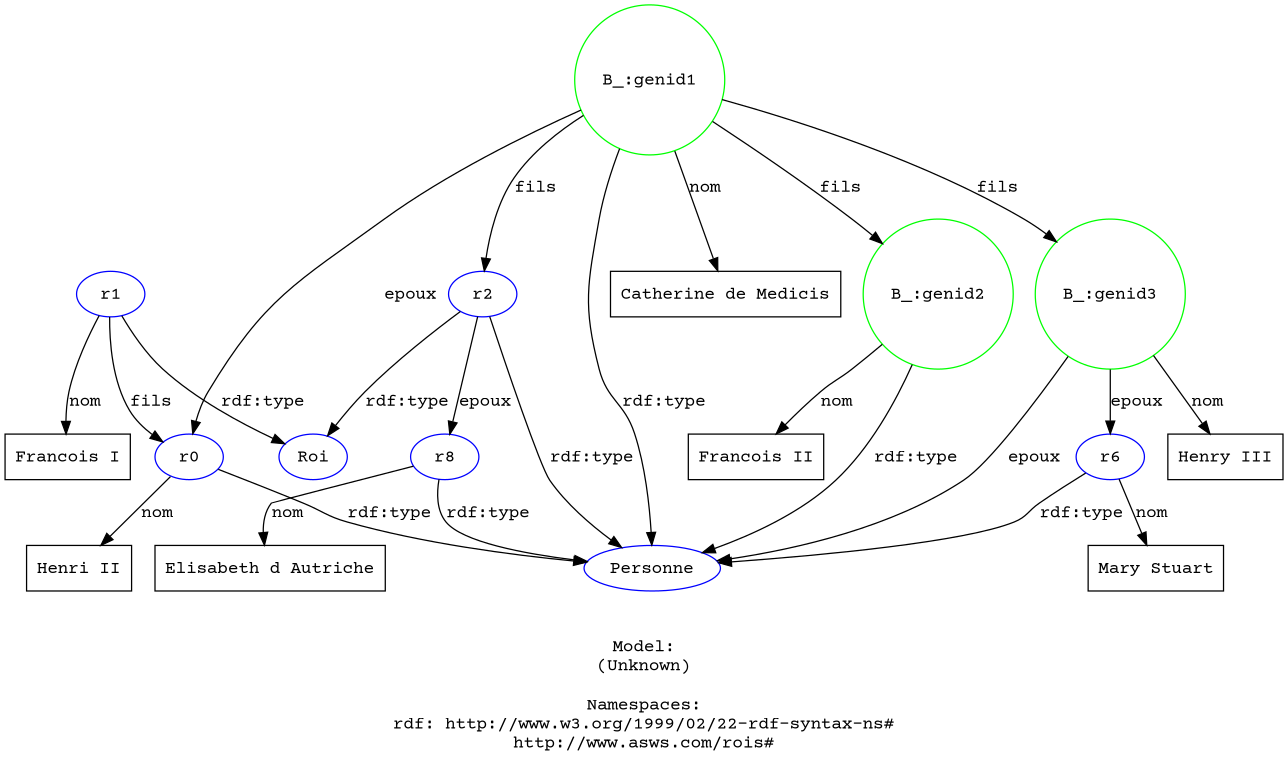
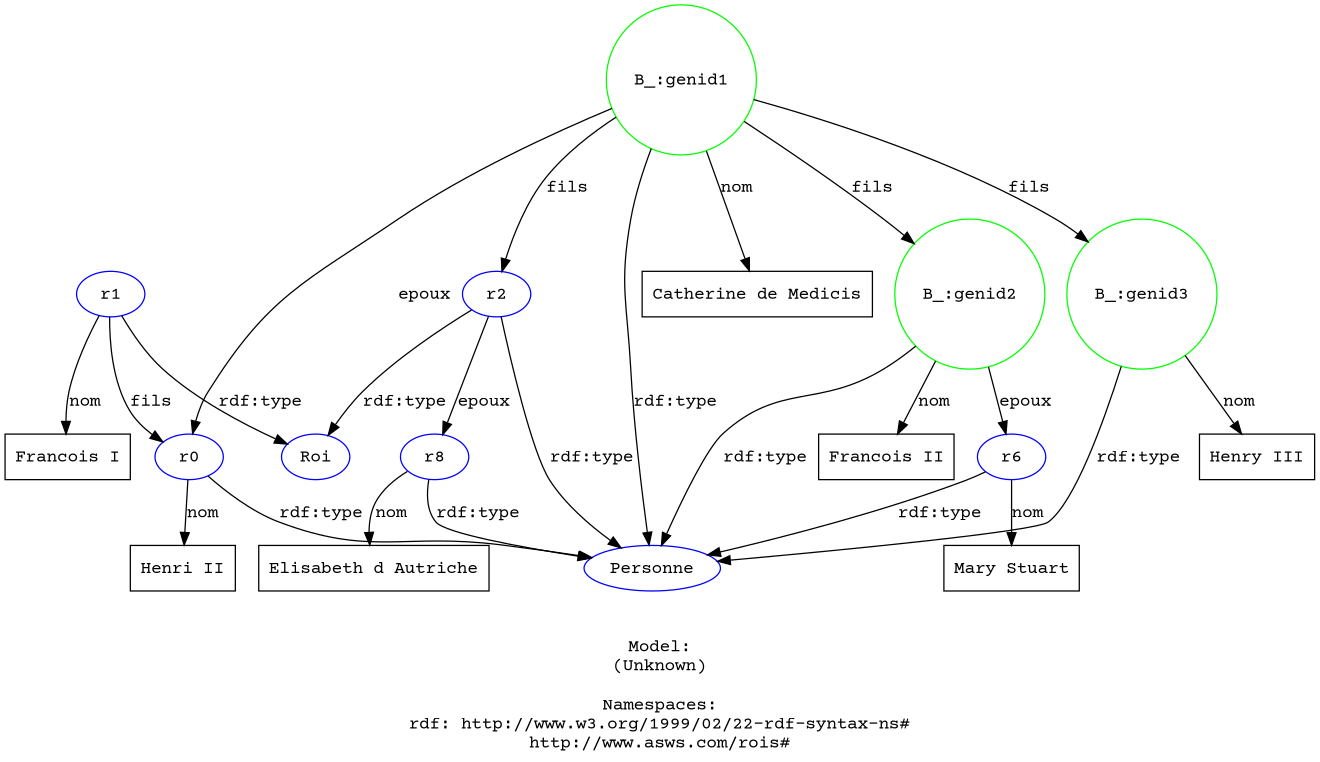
edge "B_:genid3" -> "r6": now "B_:genid2" -> "r6"
edge "B_:genid3" -> "Personne": label "epoux" -> "rdf:type"
